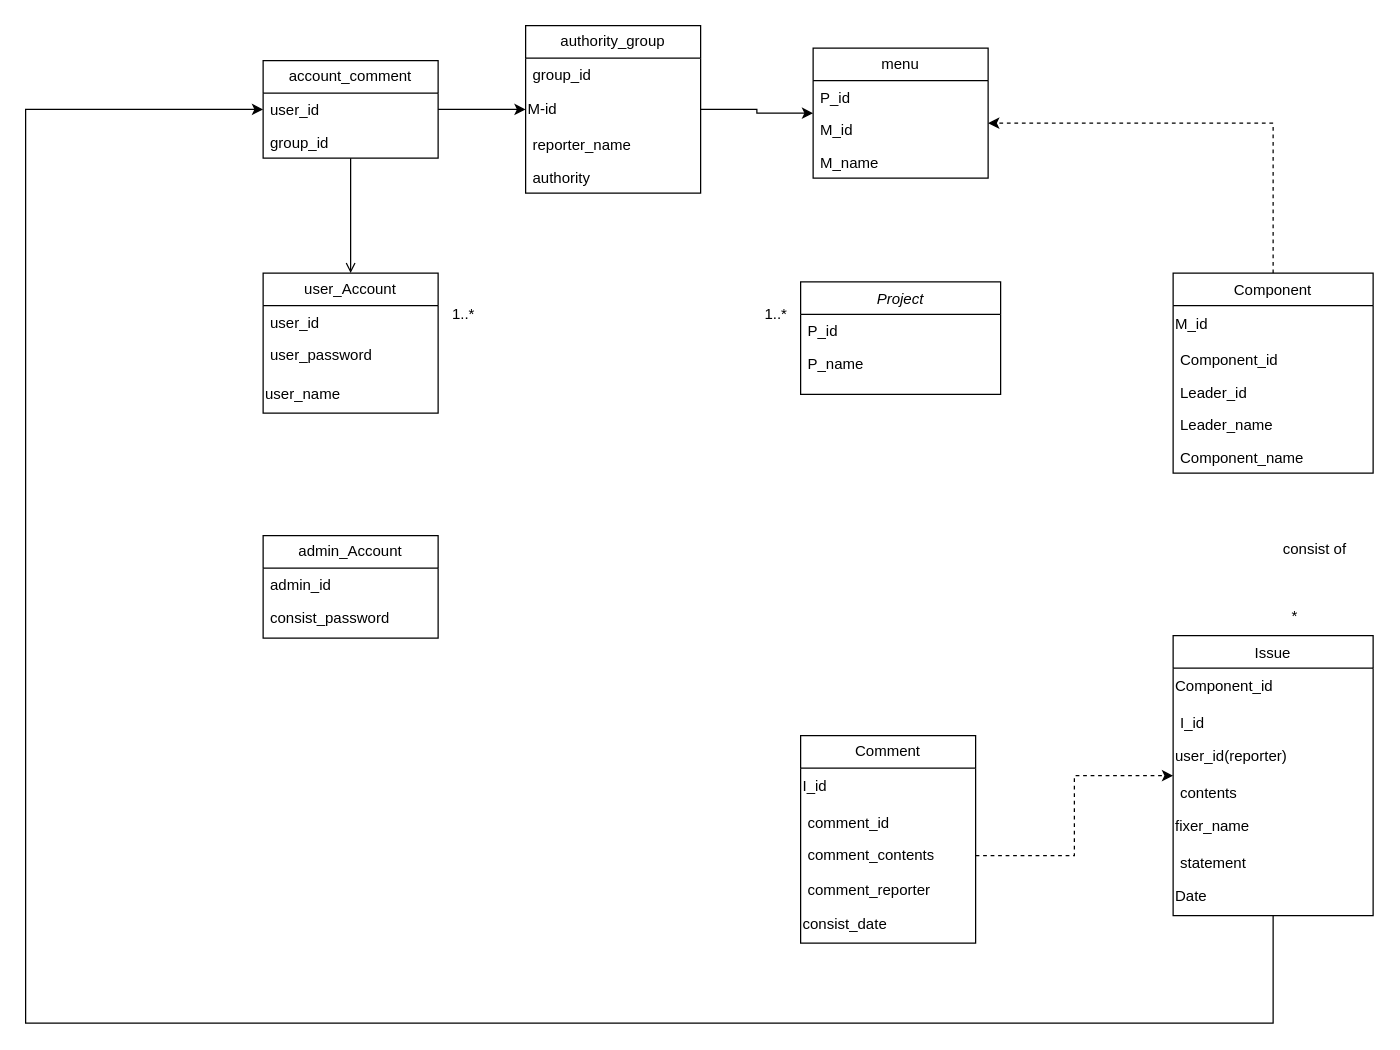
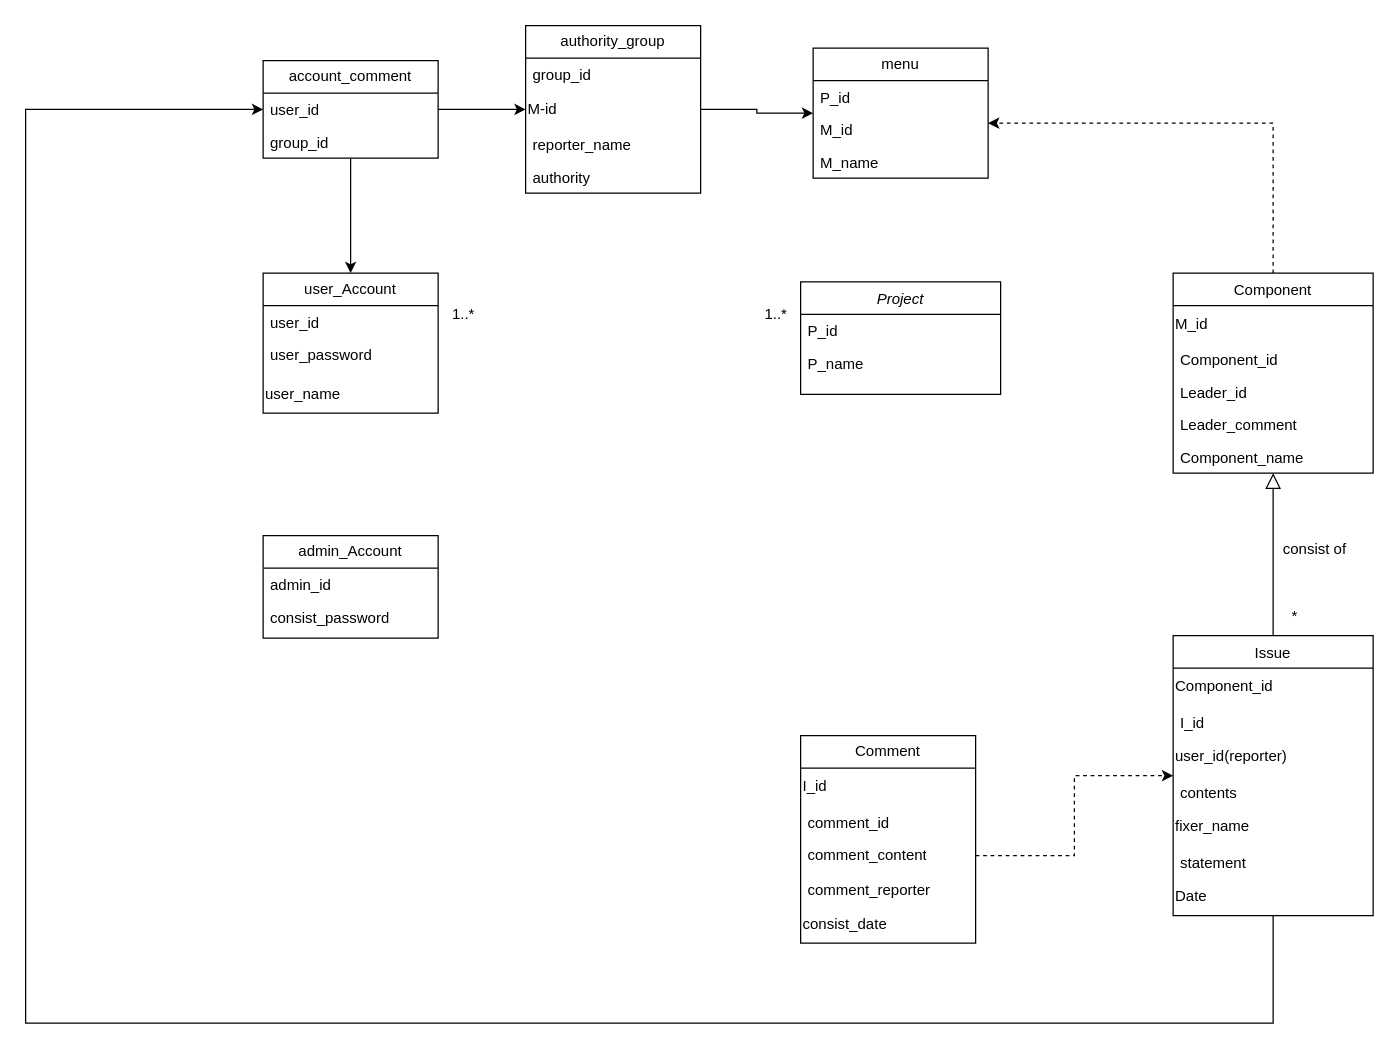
edge "account_comment" -> "user_Account": arrowhead open -> classic
node "Leader_name": label "Leader_name" -> "Leader_comment"
edge "Issue" -> "Component": added
node "comment_contents": label "comment_contents" -> "comment_content"
